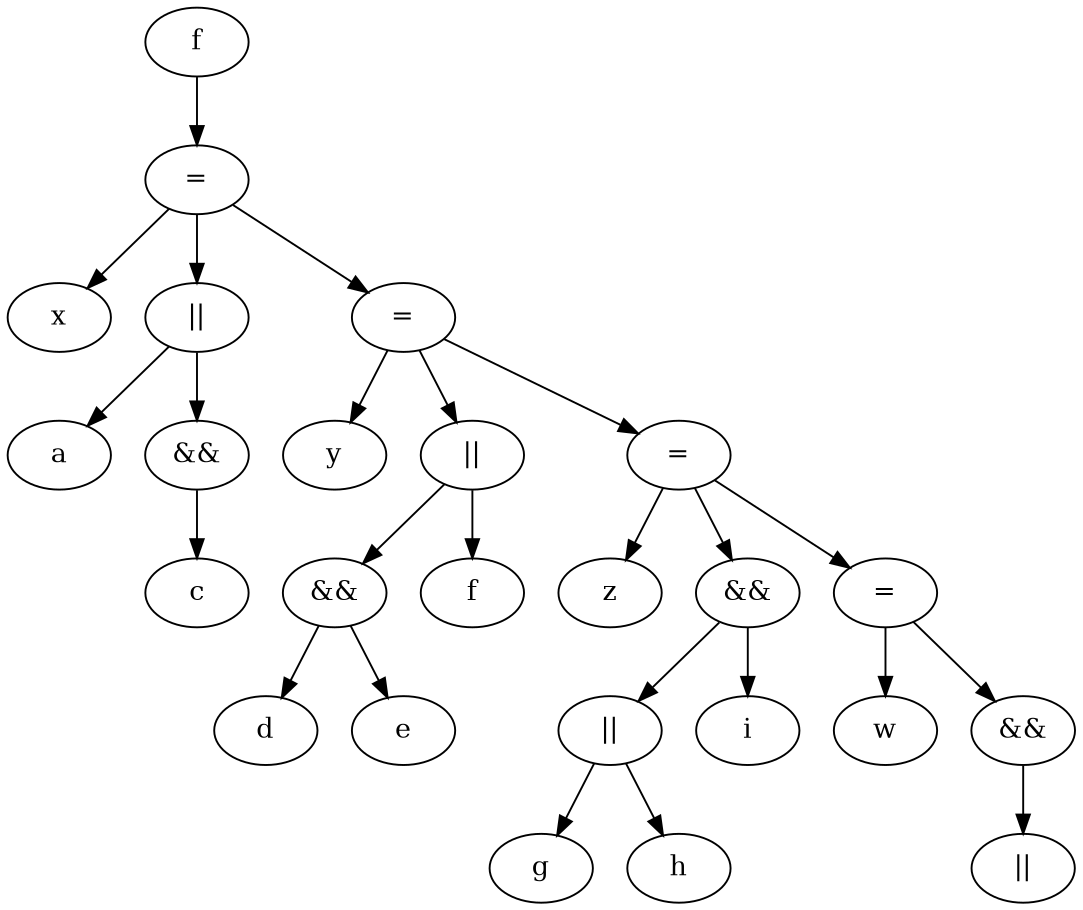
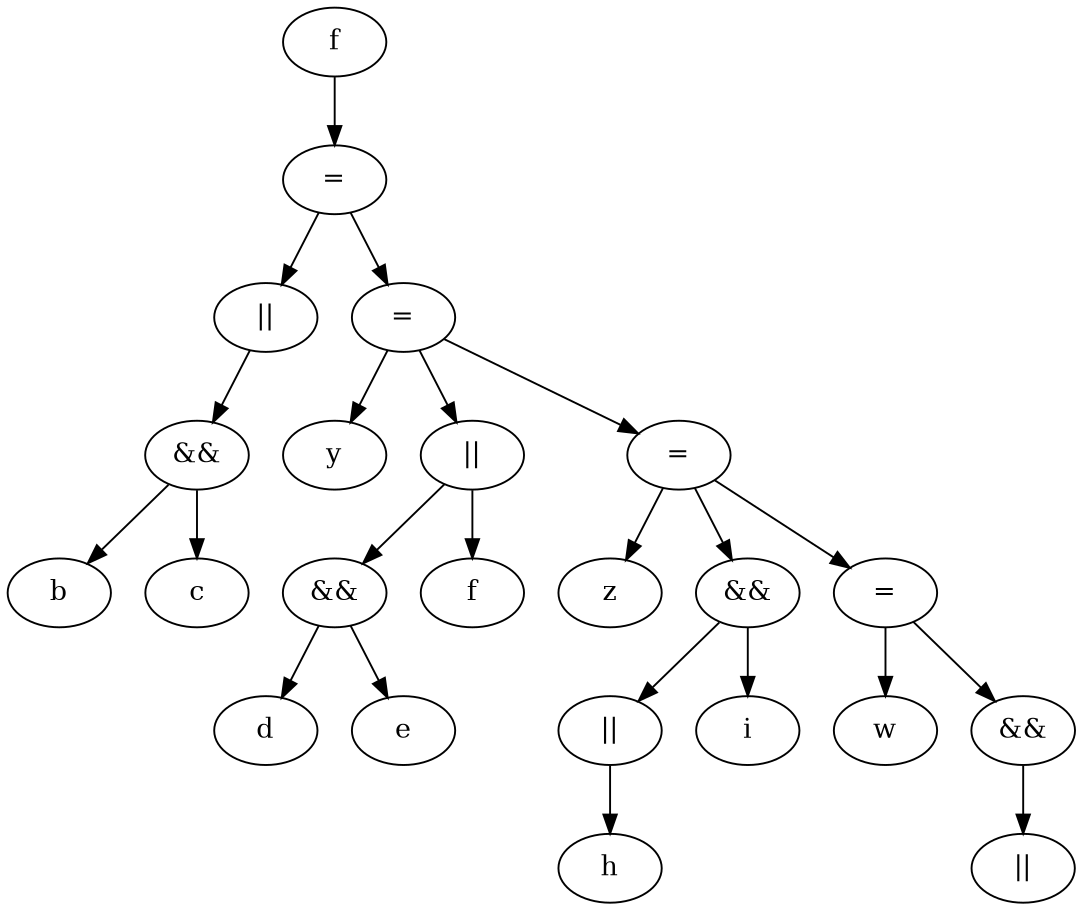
node "x": removed
node "a": removed
node "b": added
node "g": removed
